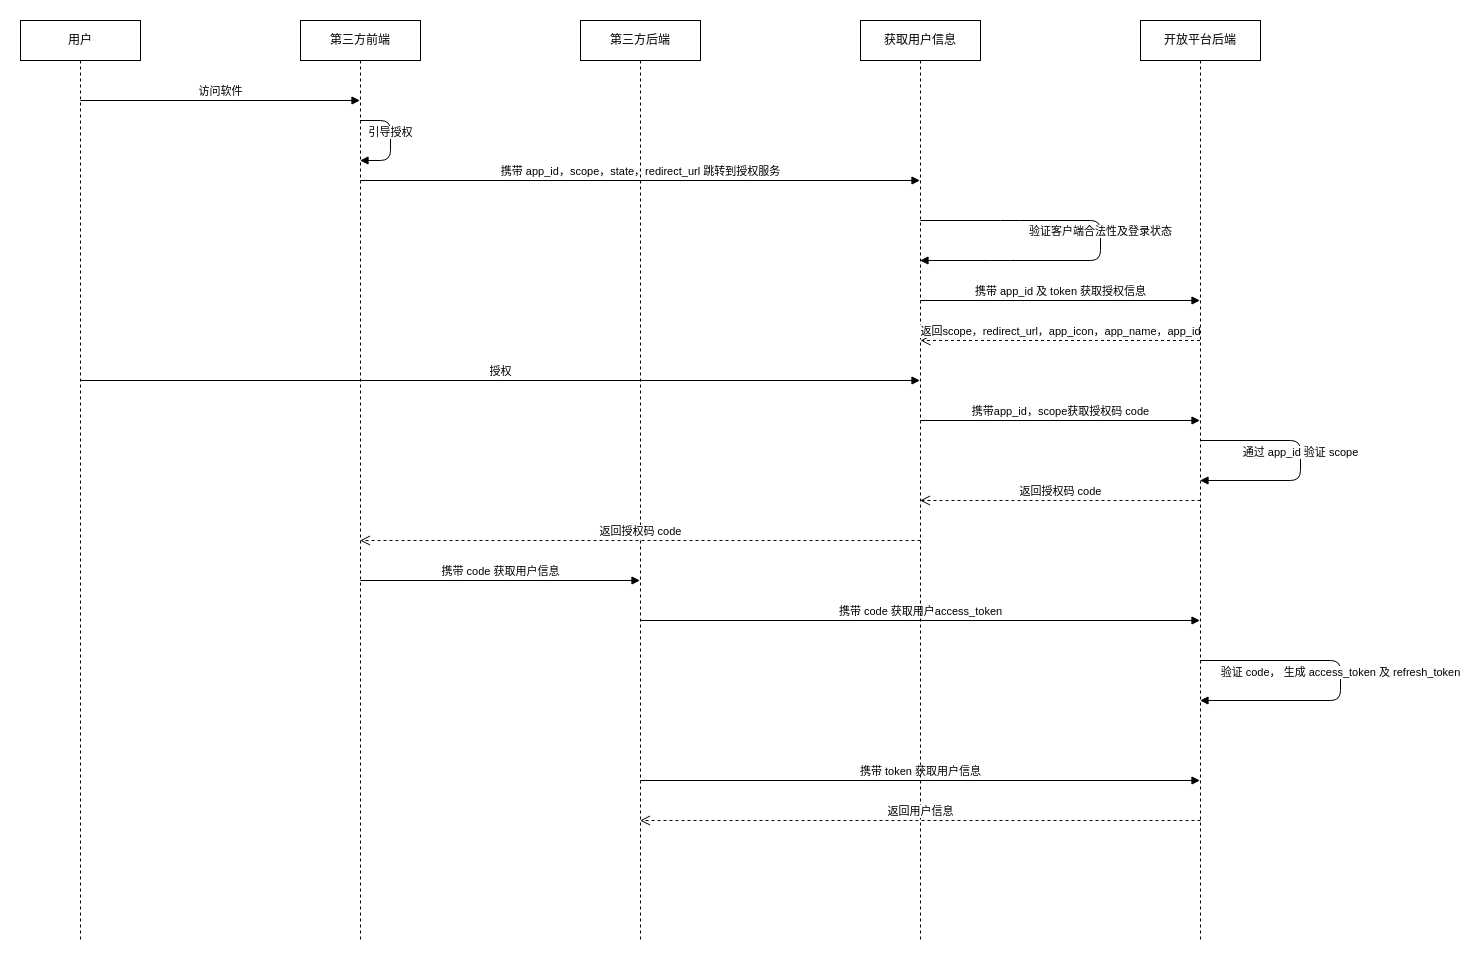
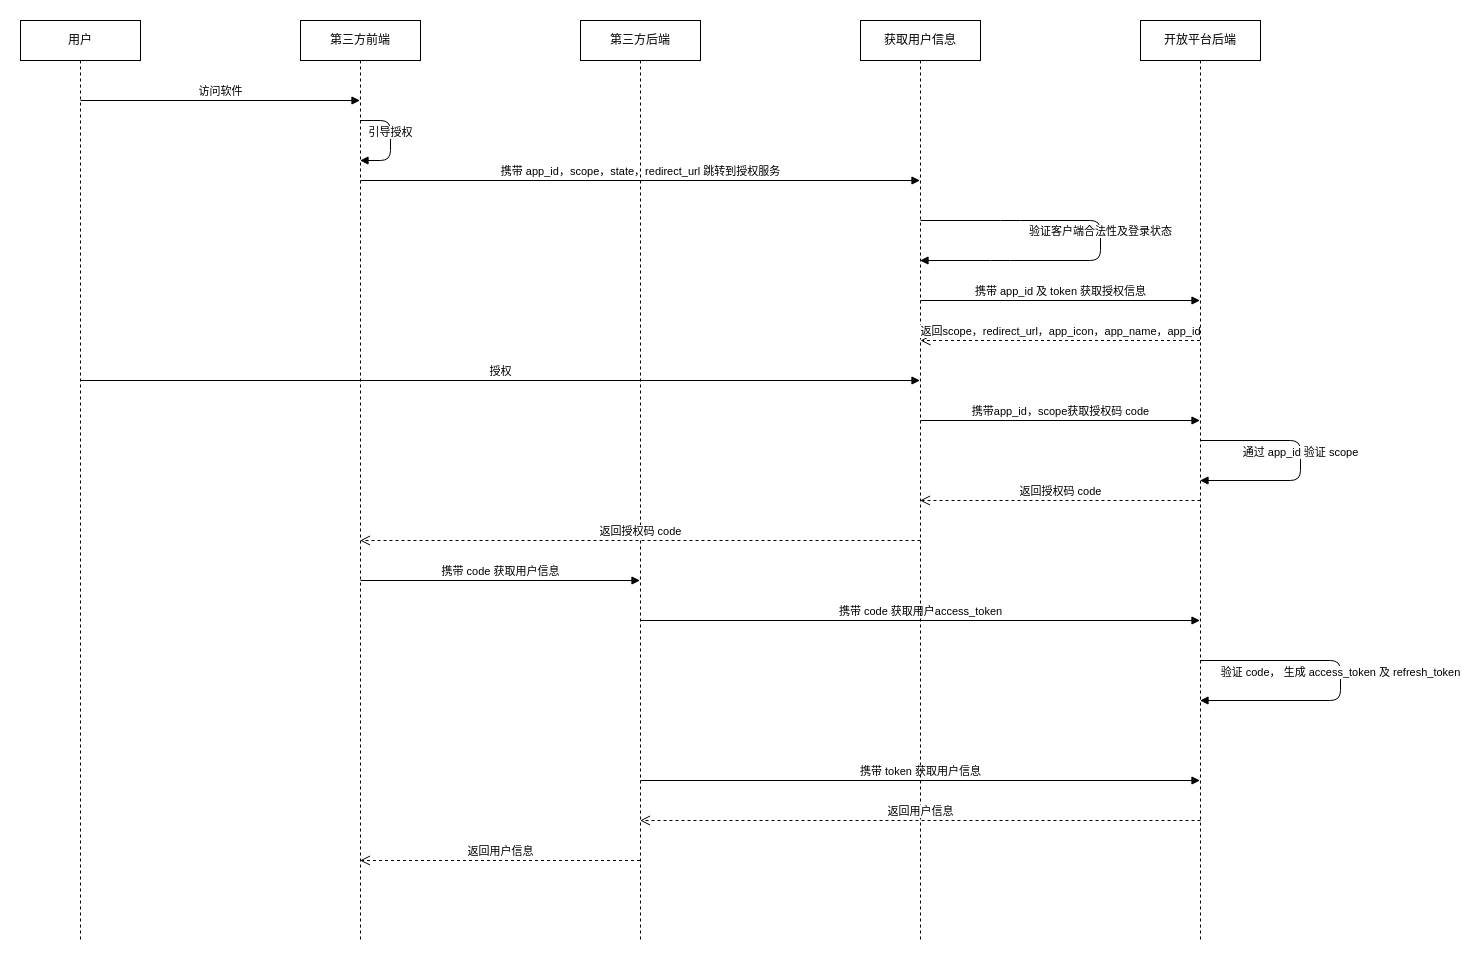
edge "第三方后端" -> "第三方前端": added, label "返回用户信息"
